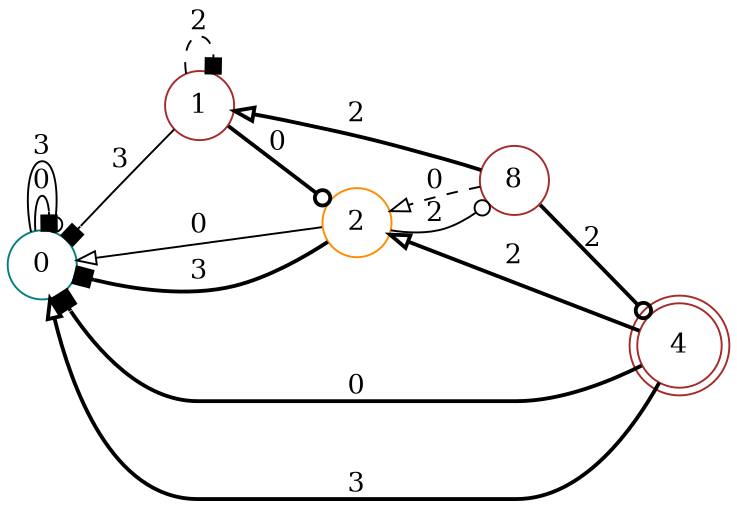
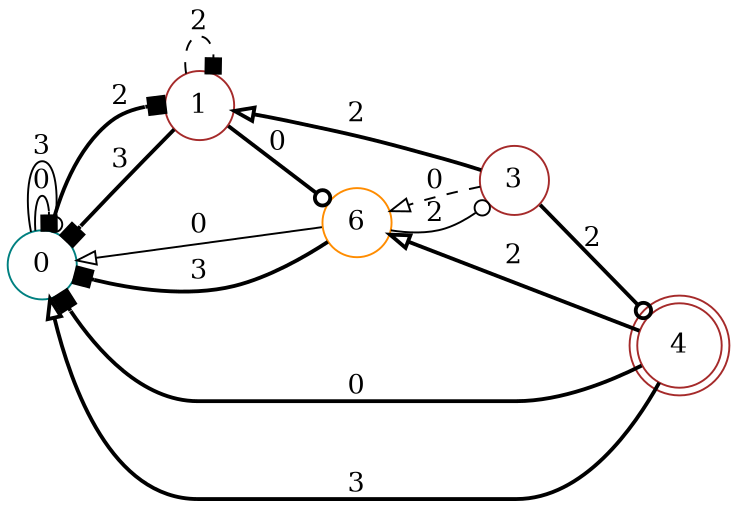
edge "0" -> "1": added, label "2"
edge "1" -> "0": style solid -> bold
node "8": label "8" -> "3"
node "2": label "2" -> "6"
